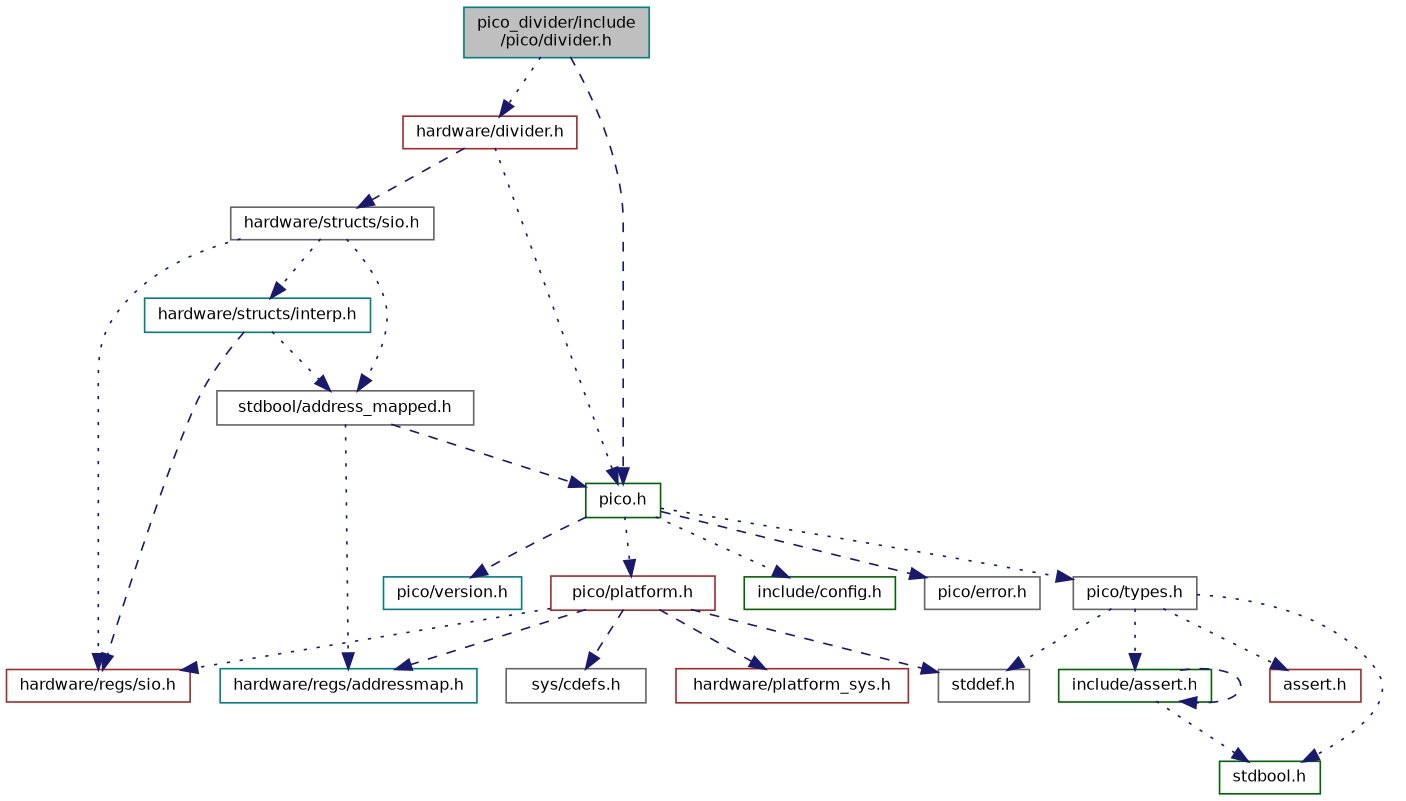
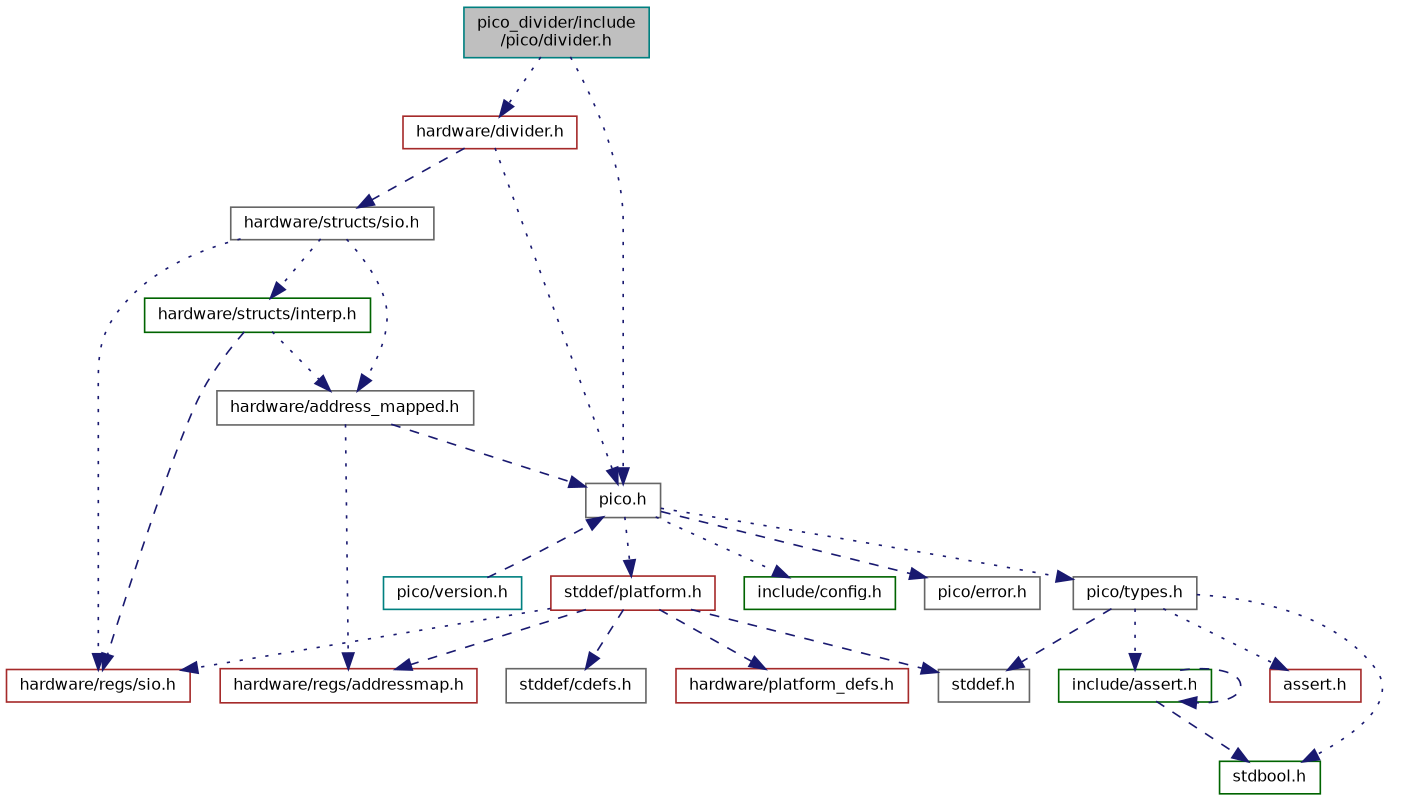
edge "pico_divider/include /pico/divider.h" -> "pico.h": style dashed -> dotted
node "hardware/structs/interp.h": color teal -> darkgreen
node "stdbool/address_mapped.h": label "stdbool/address_mapped.h" -> "hardware/address_mapped.h"
node "pico.h": color darkgreen -> gray40
edge "pico.h" -> "pico/version.h": reversed
node "pico/platform.h": label "pico/platform.h" -> "stddef/platform.h"
edge "pico/types.h" -> "stddef.h": style dotted -> dashed
node "hardware/regs/addressmap.h": color teal -> brown
node "sys/cdefs.h": label "sys/cdefs.h" -> "stddef/cdefs.h"
node "hardware/platform_sys.h": label "hardware/platform_sys.h" -> "hardware/platform_defs.h"
edge "include/assert.h" -> "stdbool.h": style dotted -> dashed
